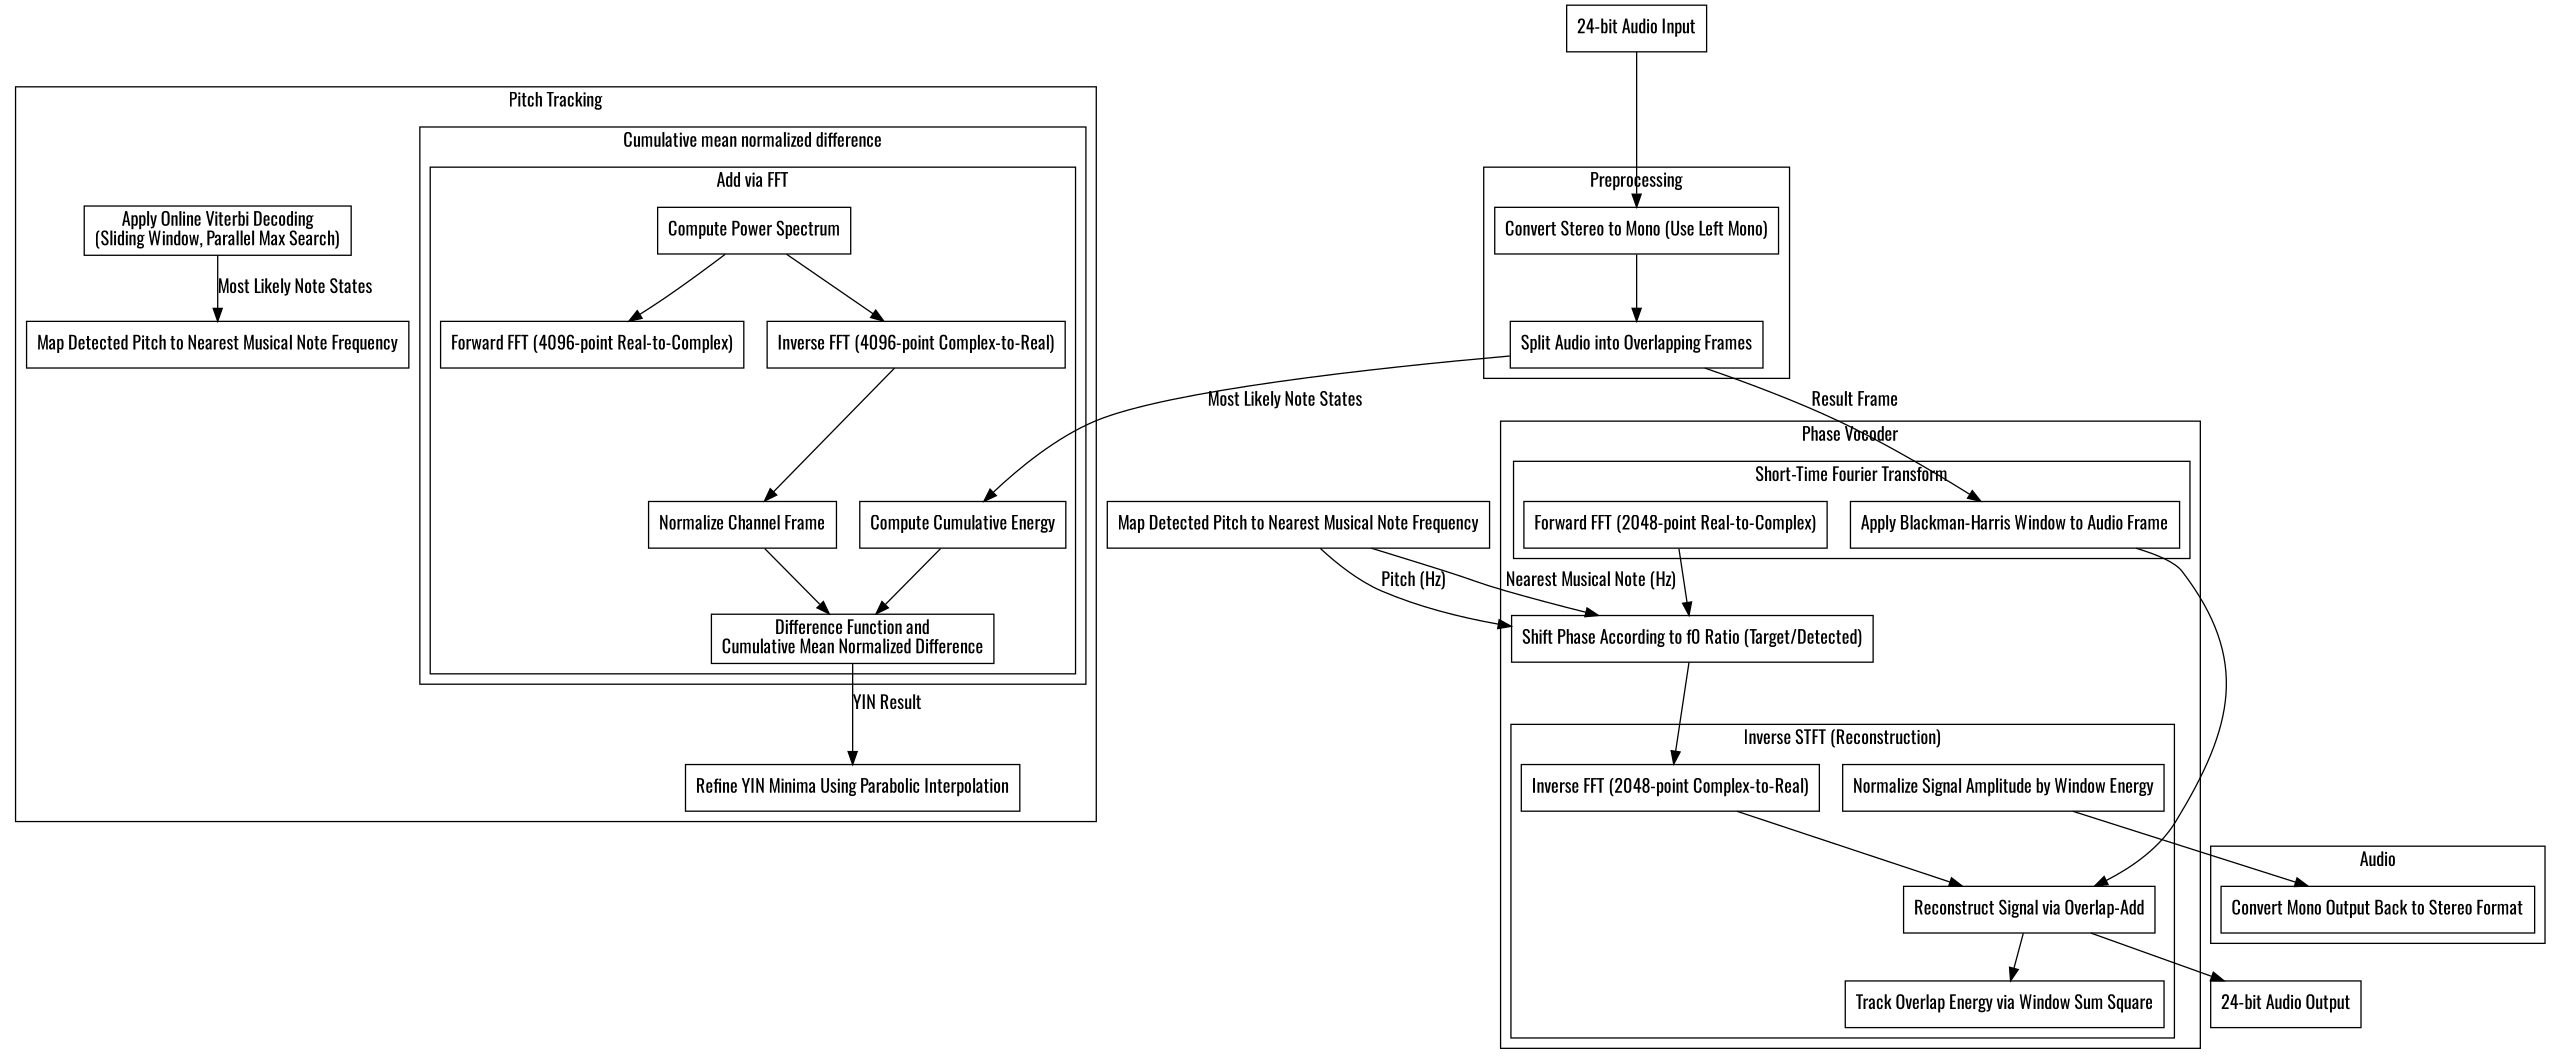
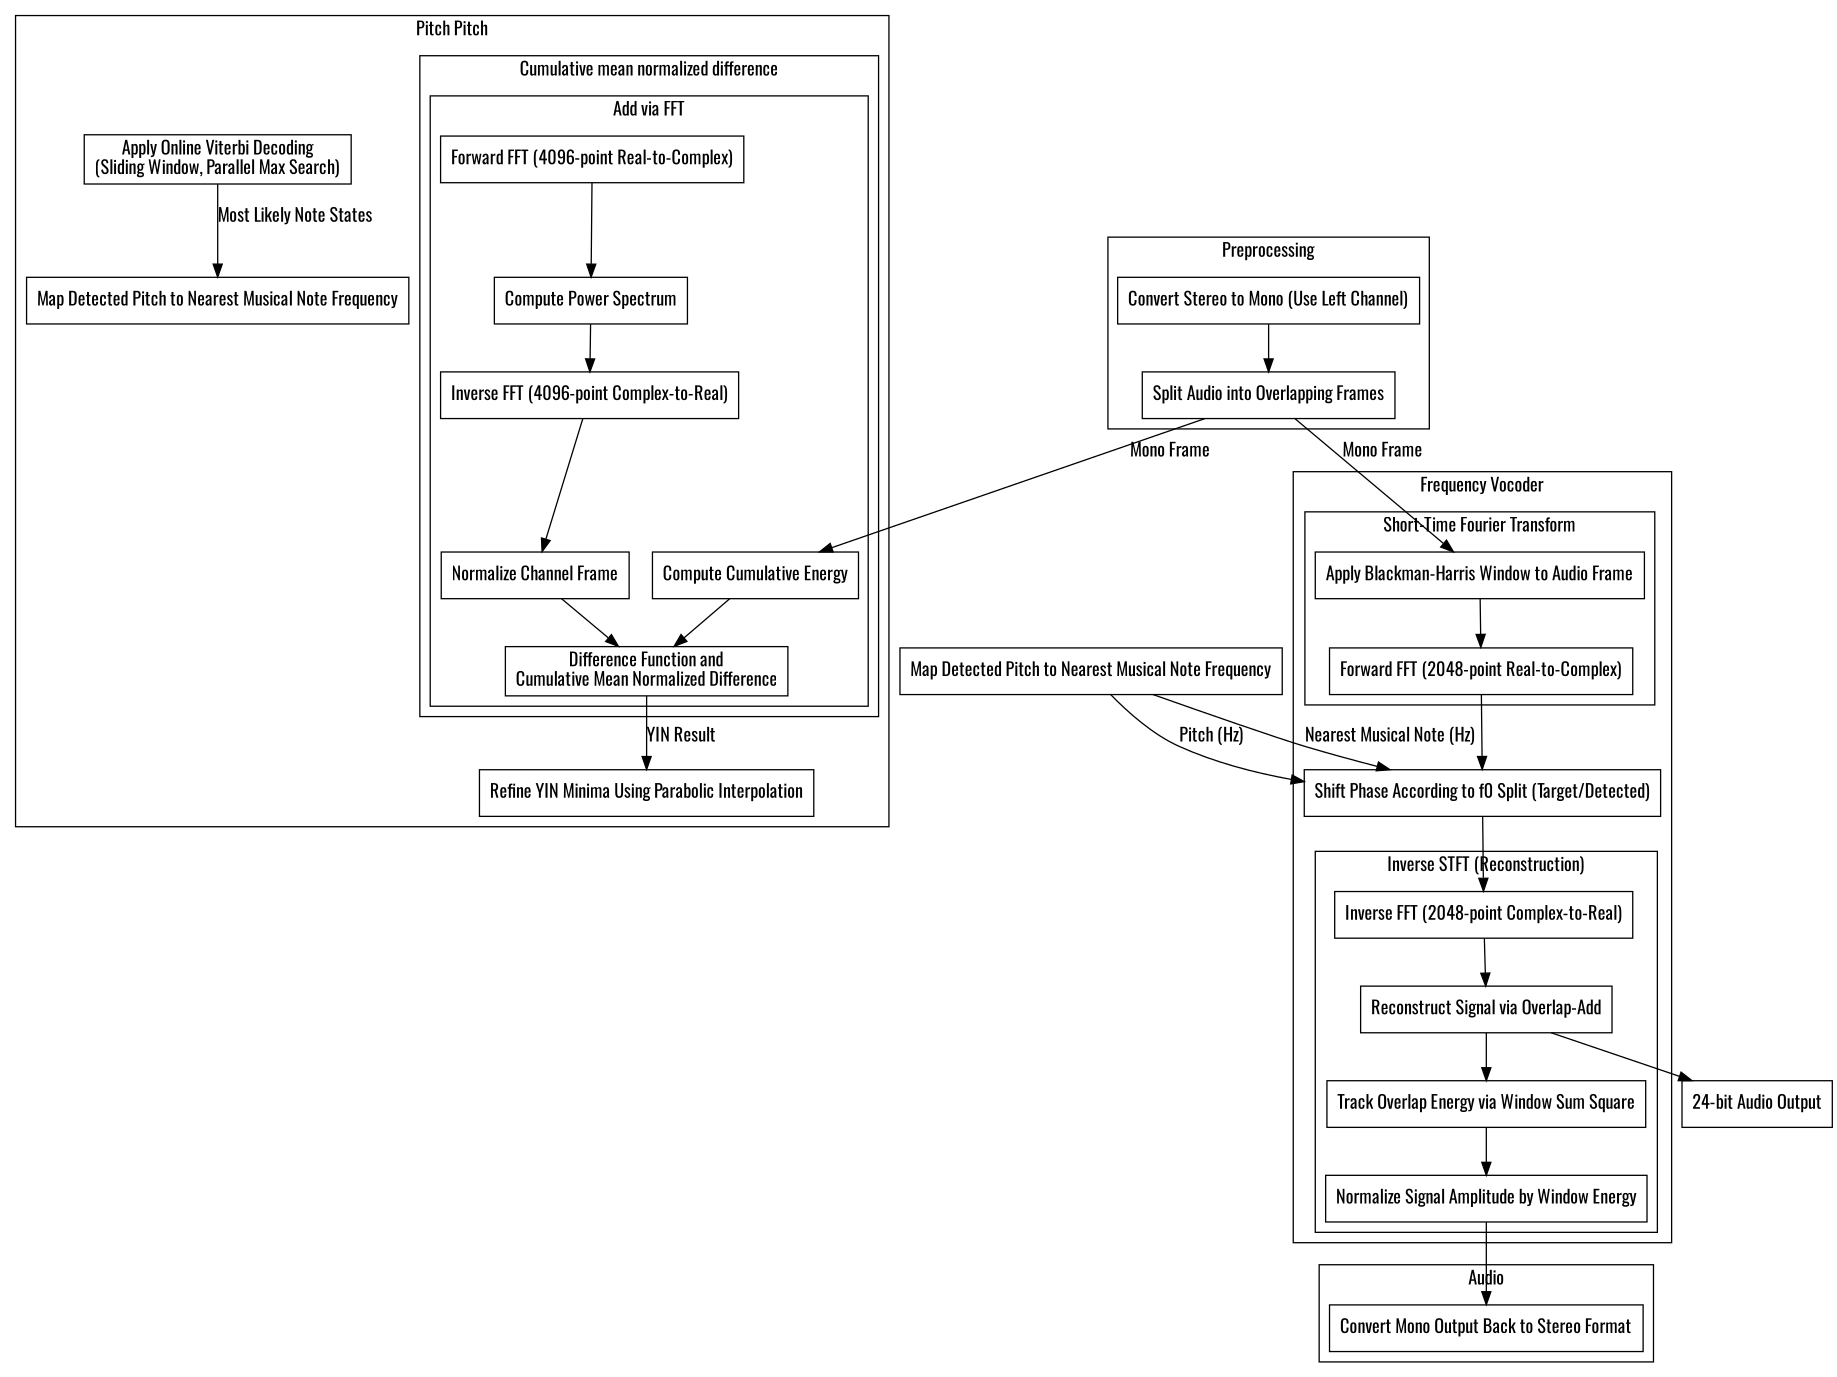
node "24-bit Audio Input": removed
cluster "Pitch Tracking": label "Pitch Tracking" -> "Pitch Pitch"
node "Convert Stereo to Mono (Use Left Mono)": label "Convert Stereo to Mono (Use Left Mono)" -> "Convert Stereo to Mono (Use Left Channel)"
edge "Compute Power Spectrum" -> "Forward FFT (4096-point Real-to-Complex)": reversed
edge "Split Audio into Overlapping Frames" -> "Compute Cumulative Energy": label "Most Likely Note States" -> "Mono Frame"
edge "Split Audio into Overlapping Frames" -> "Apply Blackman-Harris Window to Audio Frame": label "Result Frame" -> "Mono Frame"
cluster "Phase Vocoder": label "Phase Vocoder" -> "Frequency Vocoder"
node "Shift Phase According to f0 Ratio (Target/Detected)": label "Shift Phase According to f0 Ratio (Target/Detected)" -> "Shift Phase According to f0 Split (Target/Detected)"
edge "Apply Blackman-Harris Window to Audio Frame" -> "Reconstruct Signal via Overlap-Add": now "Apply Blackman-Harris Window to Audio Frame" -> "Forward FFT (2048-point Real-to-Complex)"
edge "Track Overlap Energy via Window Sum Square" -> "Normalize Signal Amplitude by Window Energy": added
